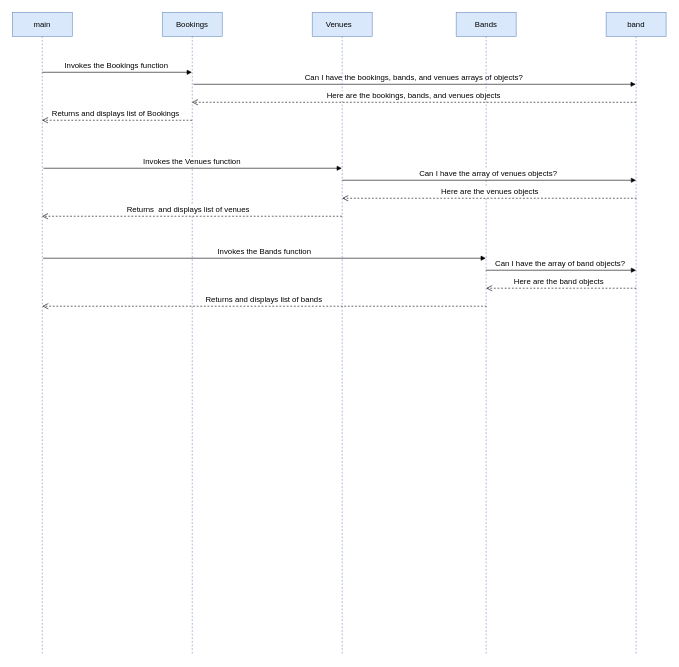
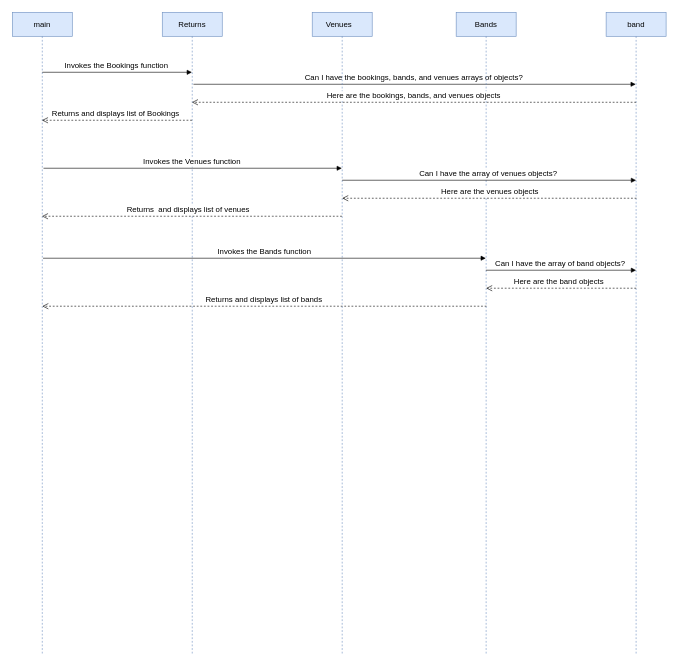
node "Bookings": label "Bookings" -> "Returns"
